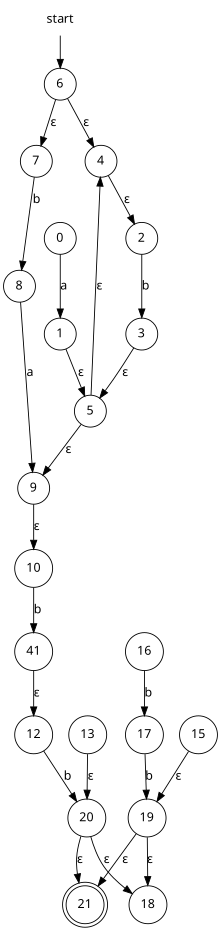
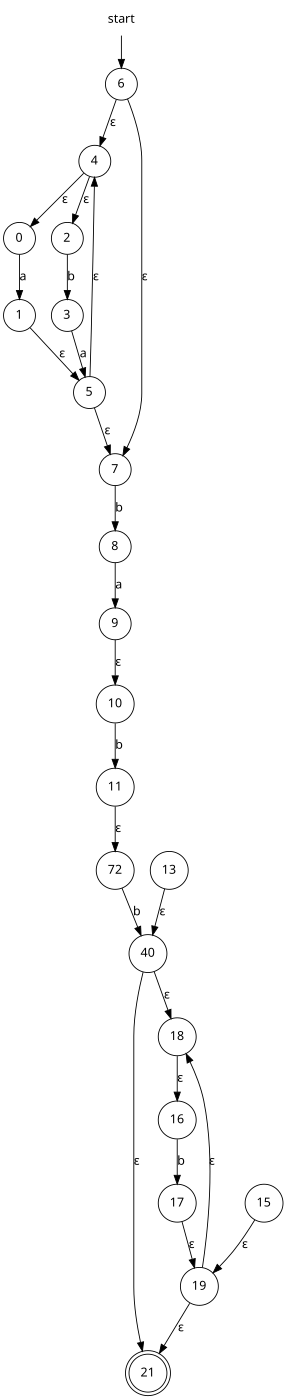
edge "4" -> "0": added, label "ε"
edge "3" -> "5": label "ε" -> "a"
edge "5" -> "9": now "5" -> "7"
node "41": label "41" -> "11"
node "12": label "12" -> "72"
edge "17" -> "19": label "b" -> "ε"
node "20": label "20" -> "40"
edge "18" -> "16": added, label "ε"
